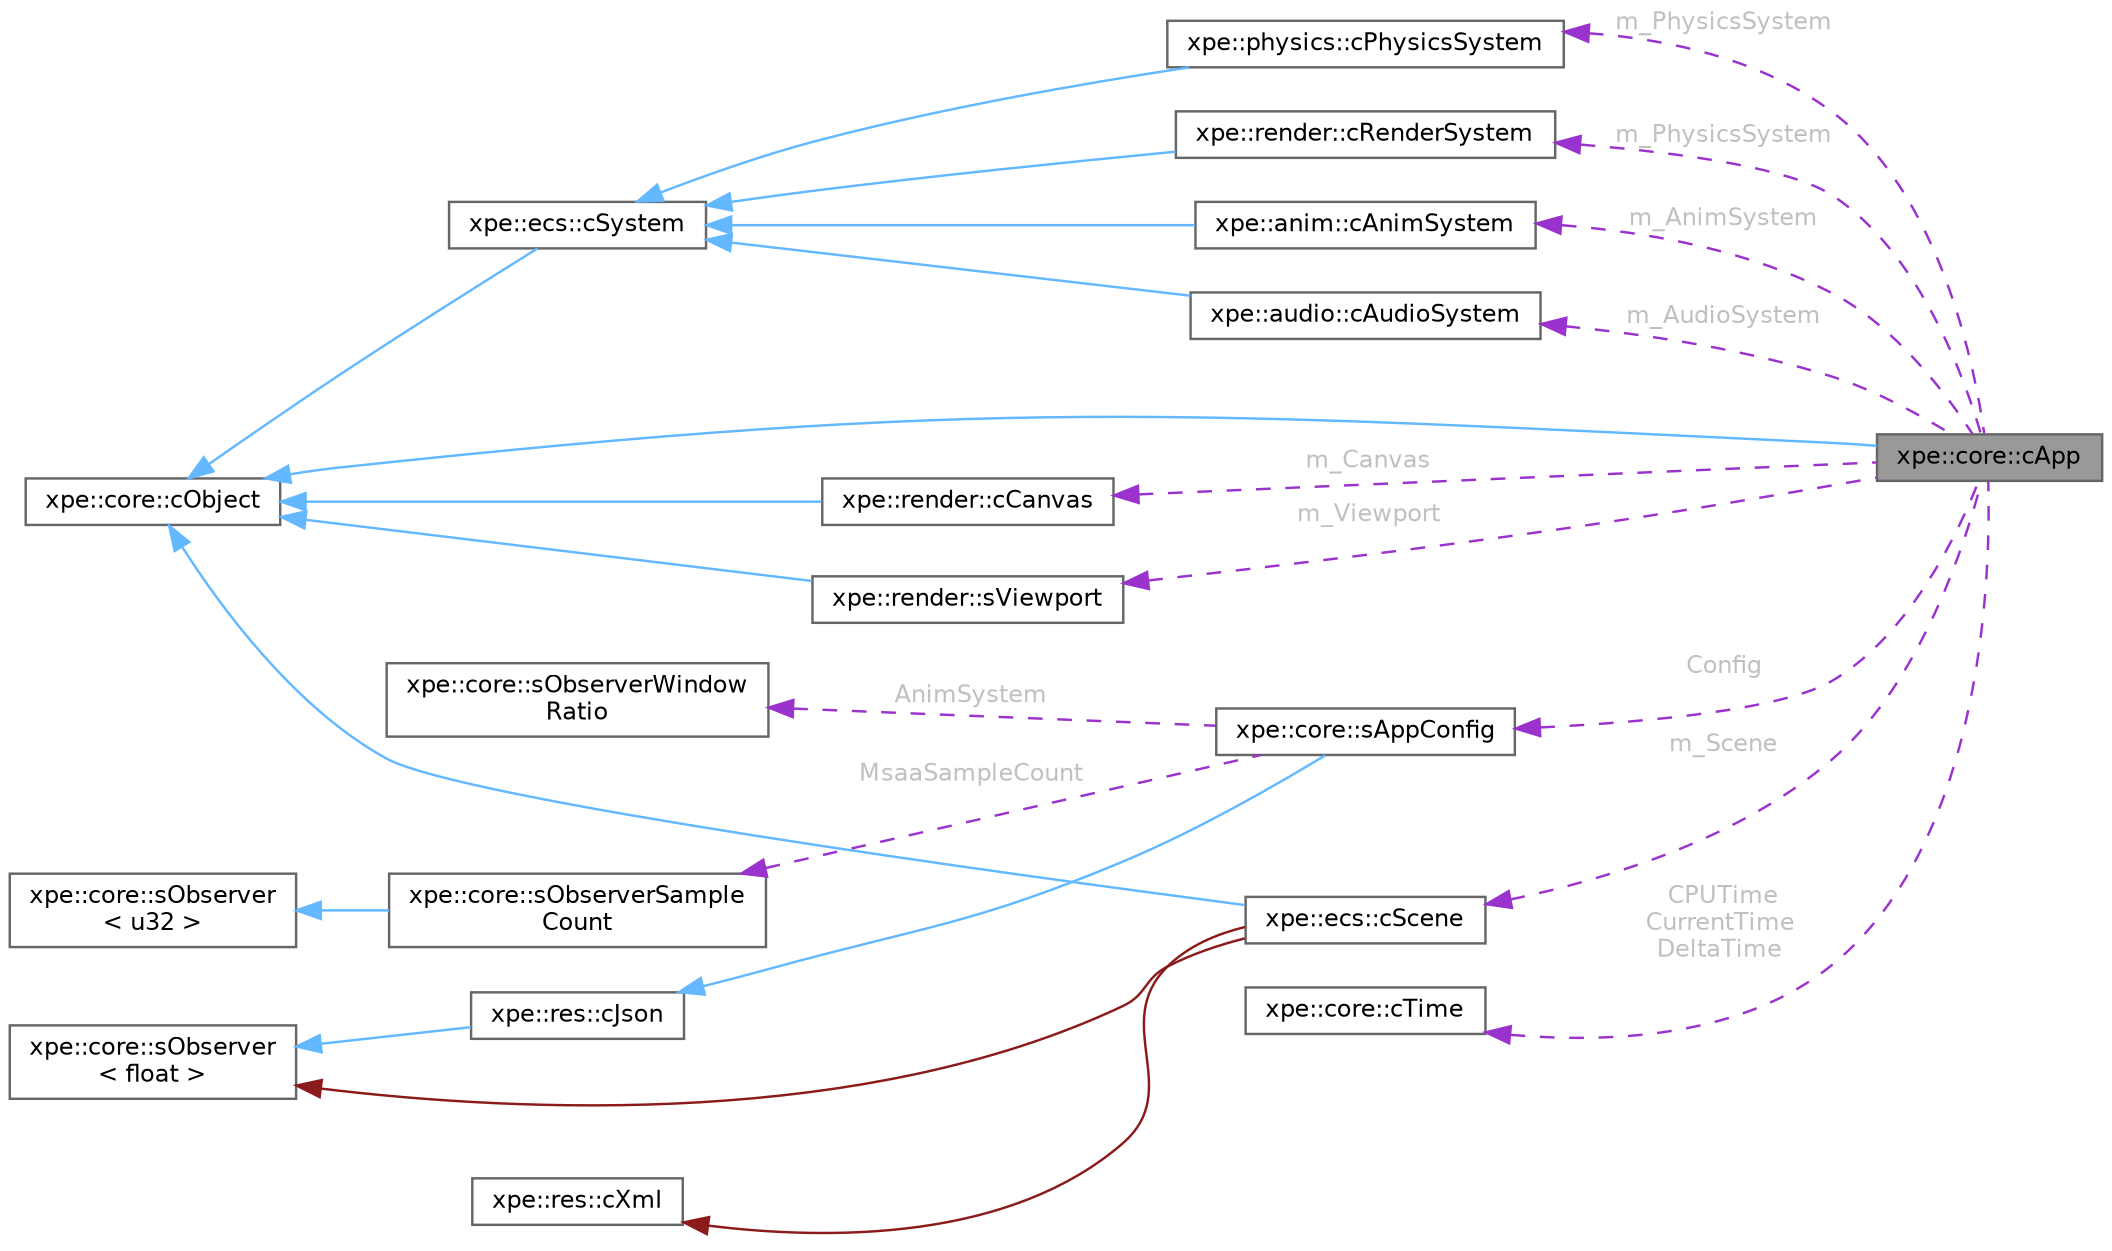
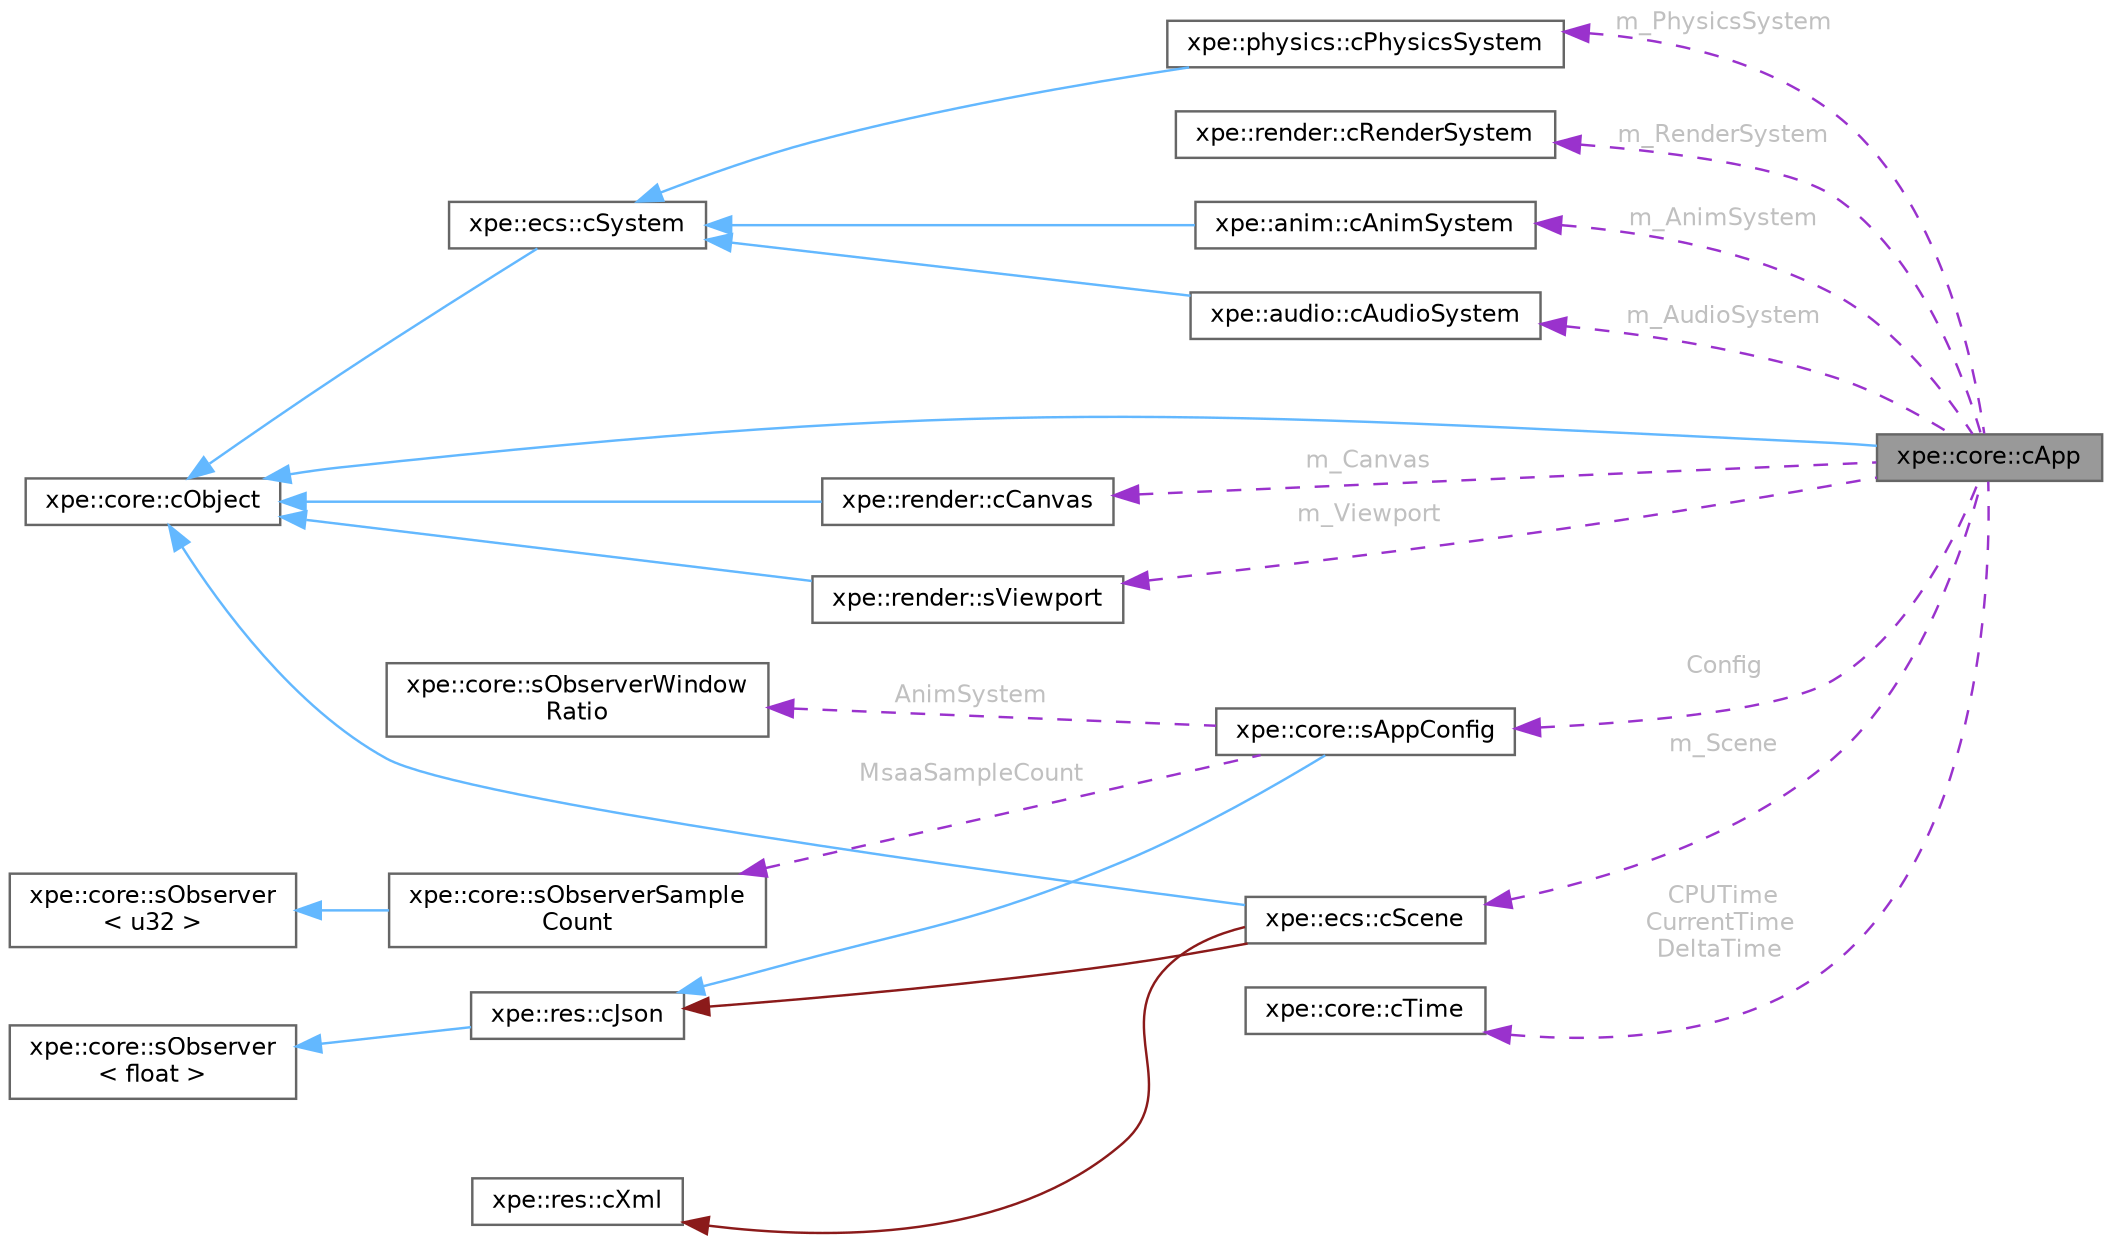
edge "xpe::core::cApp" -> "xpe::render::cRenderSystem": label " m_PhysicsSystem" -> " m_RenderSystem"
edge "xpe::render::cRenderSystem" -> "xpe::ecs::cSystem": removed
edge "xpe::ecs::cScene" -> "xpe::core::sObserver < float >": now "xpe::ecs::cScene" -> "xpe::res::cJson"
